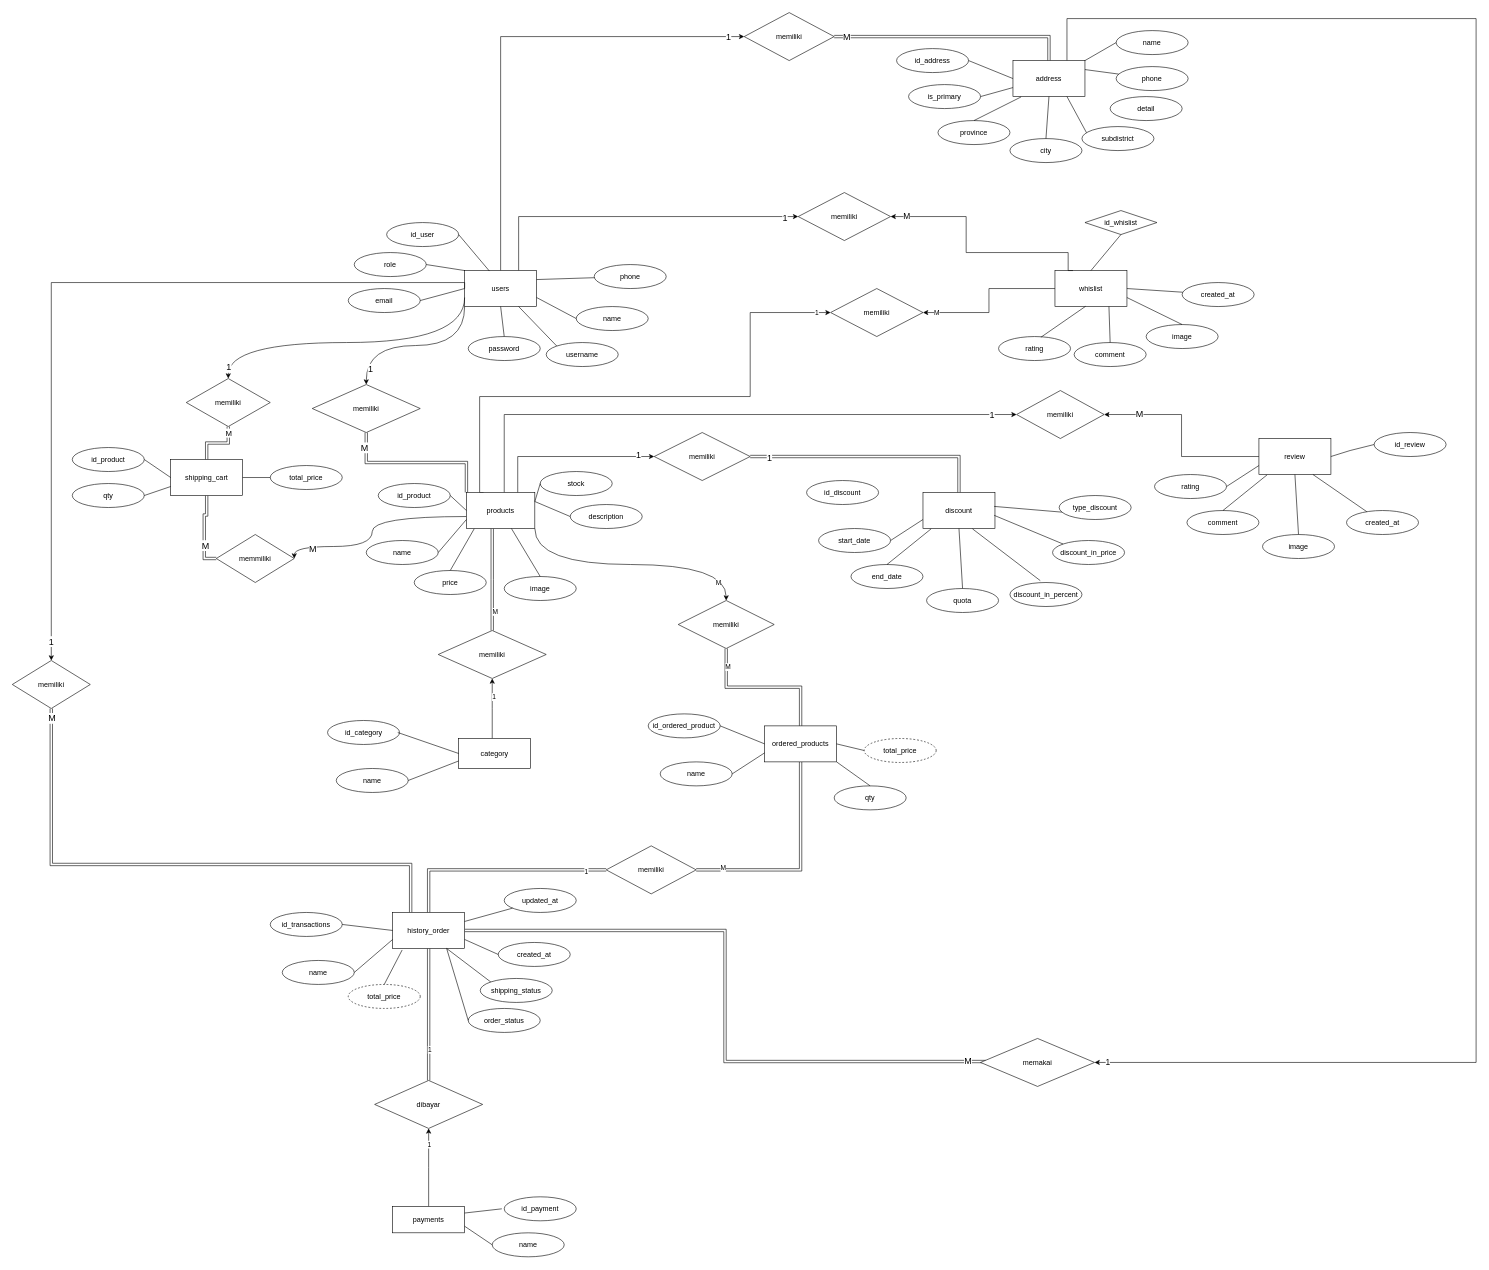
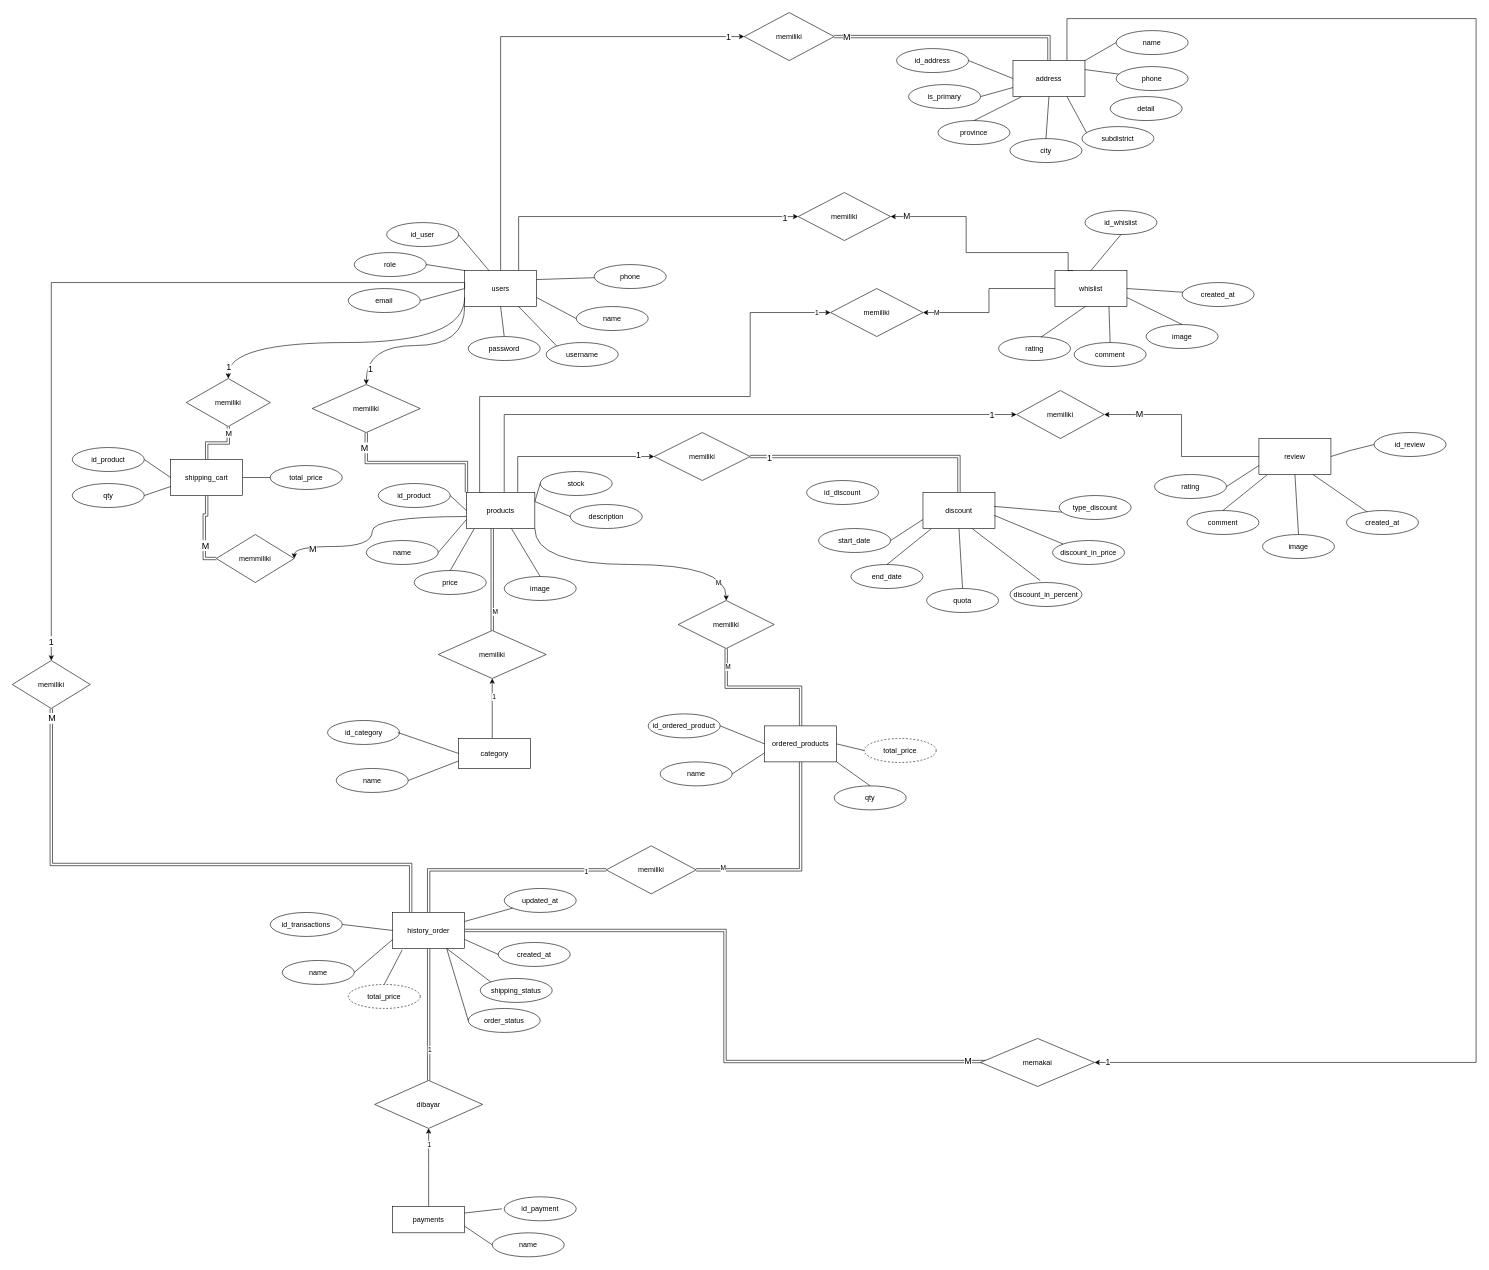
node "id_whislist": shape diamond -> ellipse
